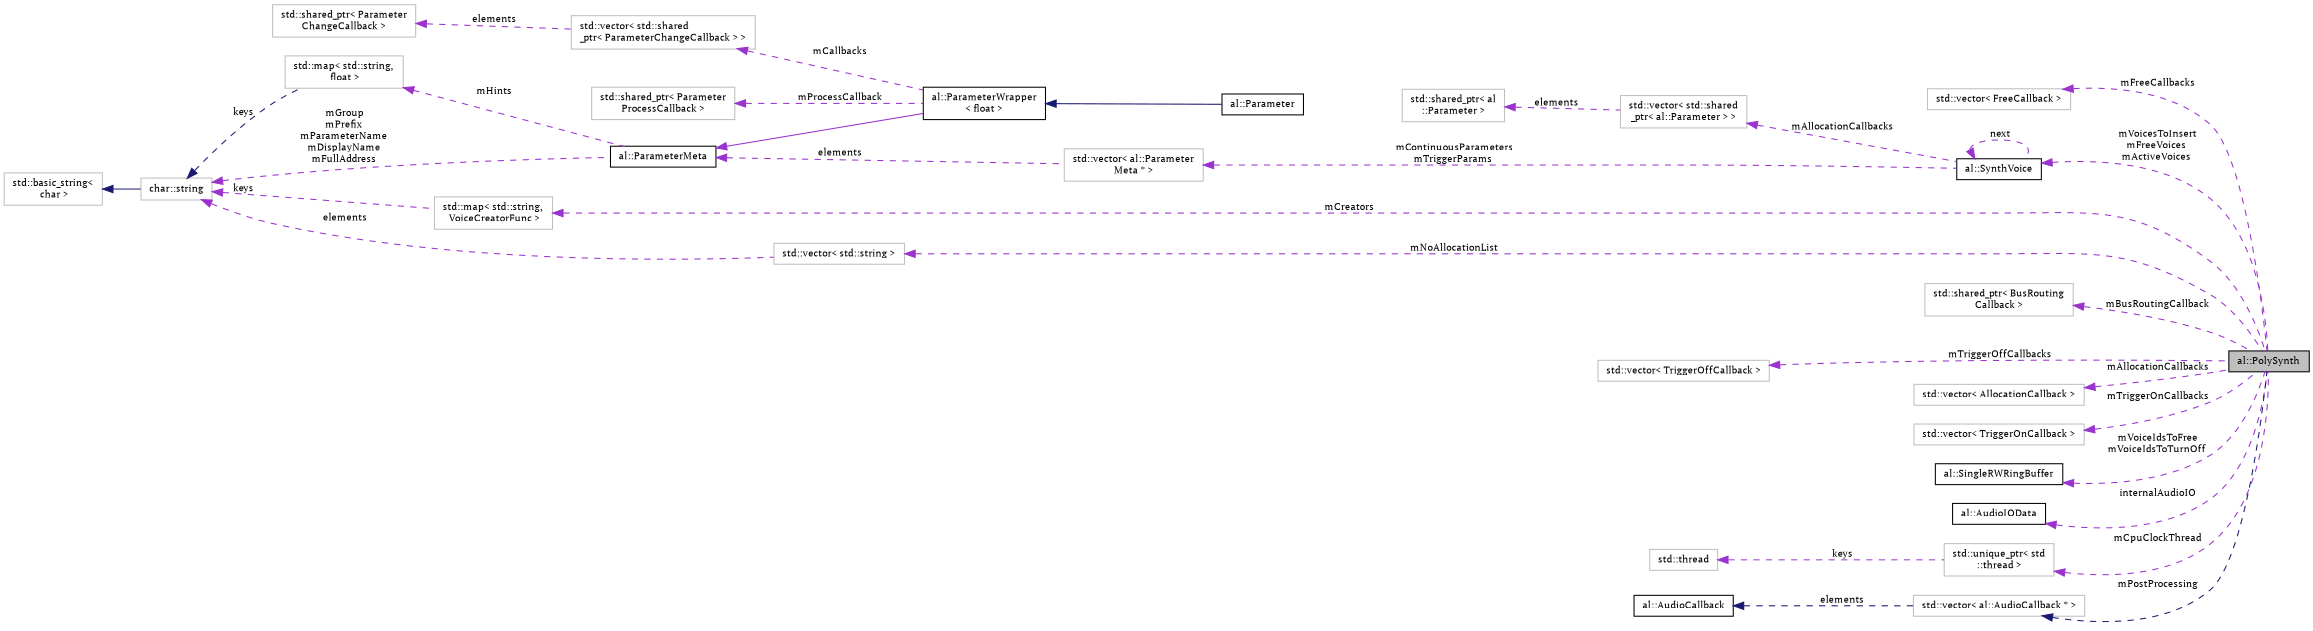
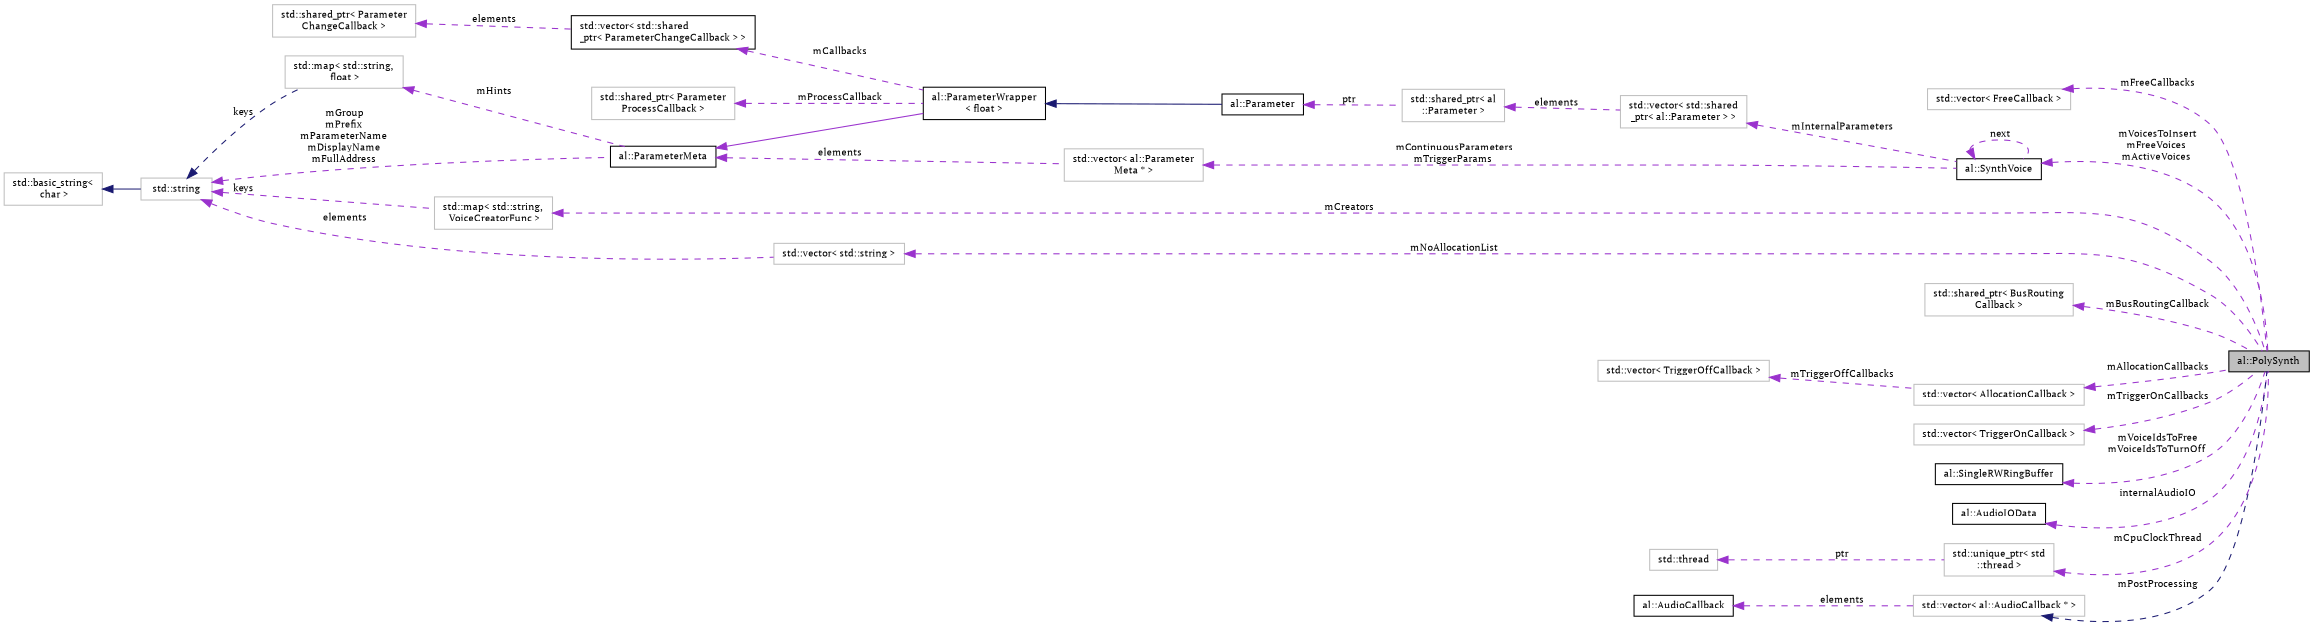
node "std::vector< std::shared _ptr< ParameterChangeCallback > >": color grey75 -> black
edge "std::shared_ptr< al ::Parameter >" -> "al::Parameter": added, label "ptr"
edge "al::SynthVoice" -> "std::vector< std::shared _ptr< al::Parameter > >": label " mAllocationCallbacks" -> " mInternalParameters"
node "char::string": label "char::string" -> "std::string"
edge "al::PolySynth" -> "std::vector< TriggerOffCallback >": now "std::vector< AllocationCallback >" -> "std::vector< TriggerOffCallback >"
edge "std::unique_ptr< std ::thread >" -> "std::thread": label " keys" -> " ptr"
edge "std::vector< al::AudioCallback * >" -> "al::AudioCallback": color midnightblue -> darkorchid3
